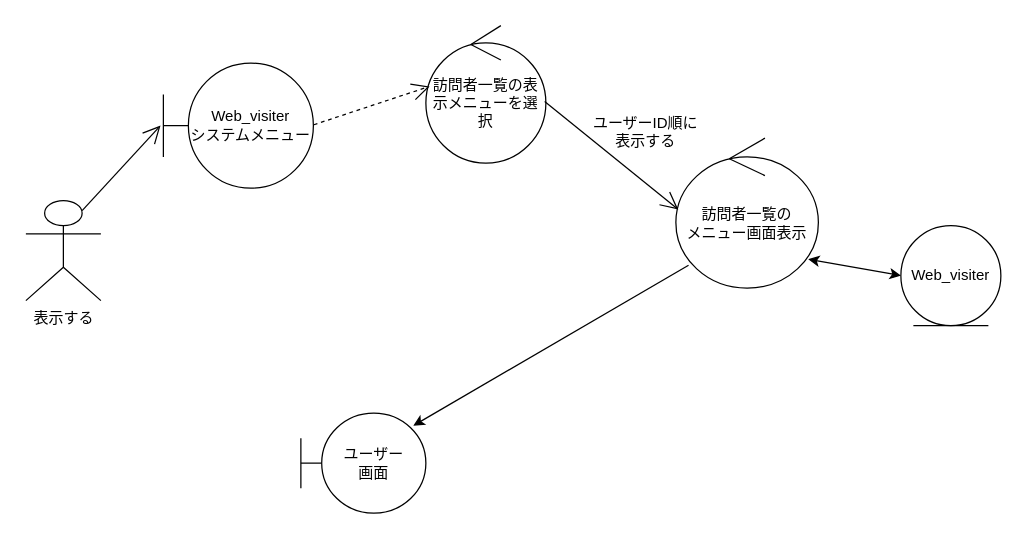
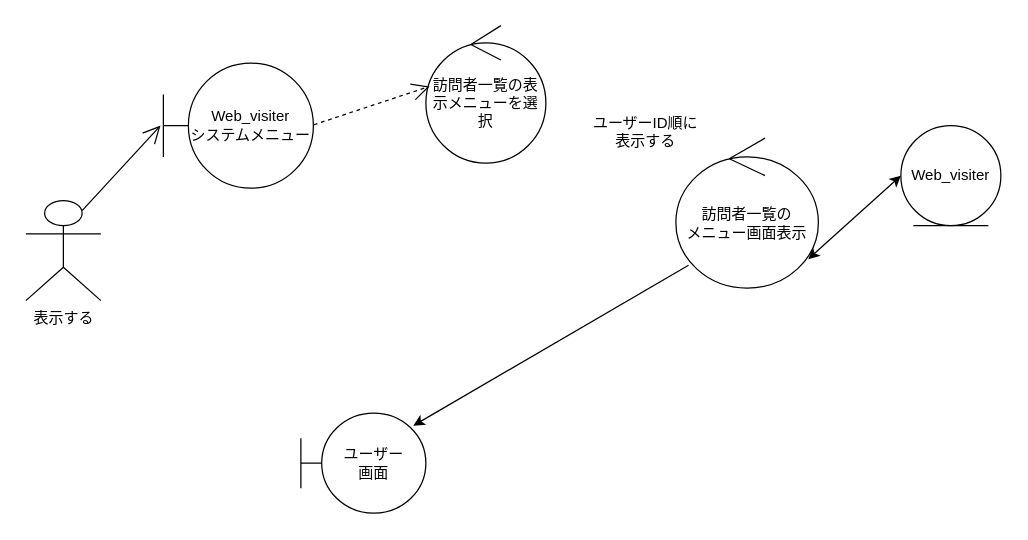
edge "訪問者一覧の表示メニューを選択" -> "訪問者一覧の メニュー画面表示": removed
node "Web_visiter": moved (951, 276) -> (951, 176)
